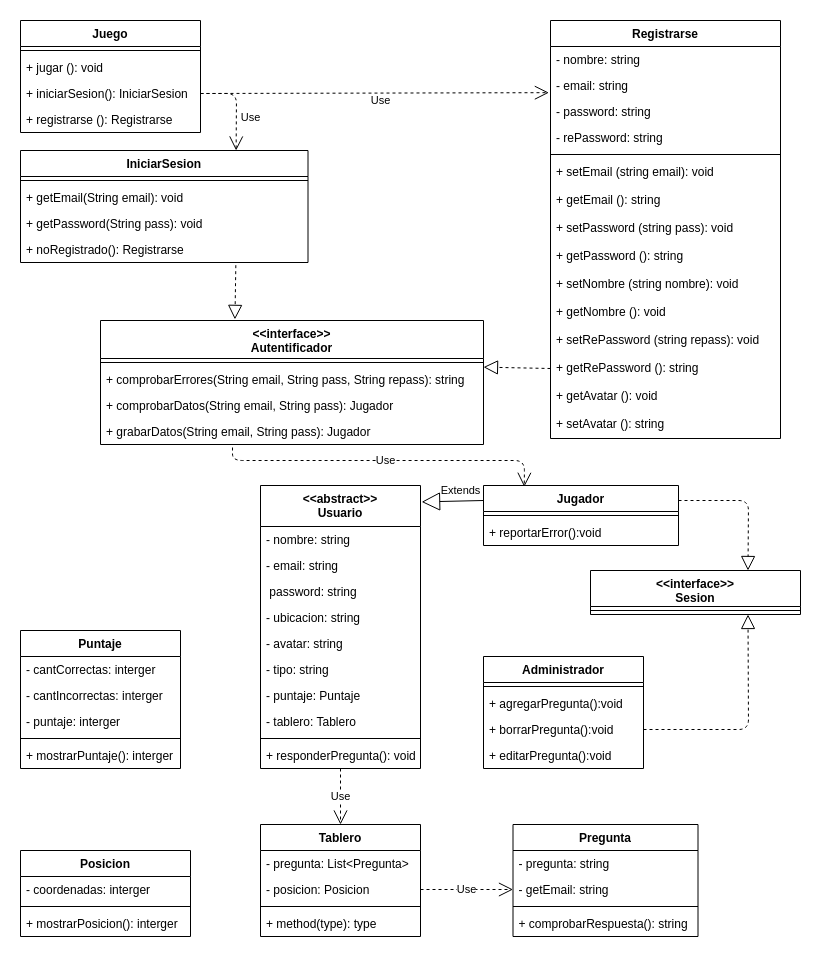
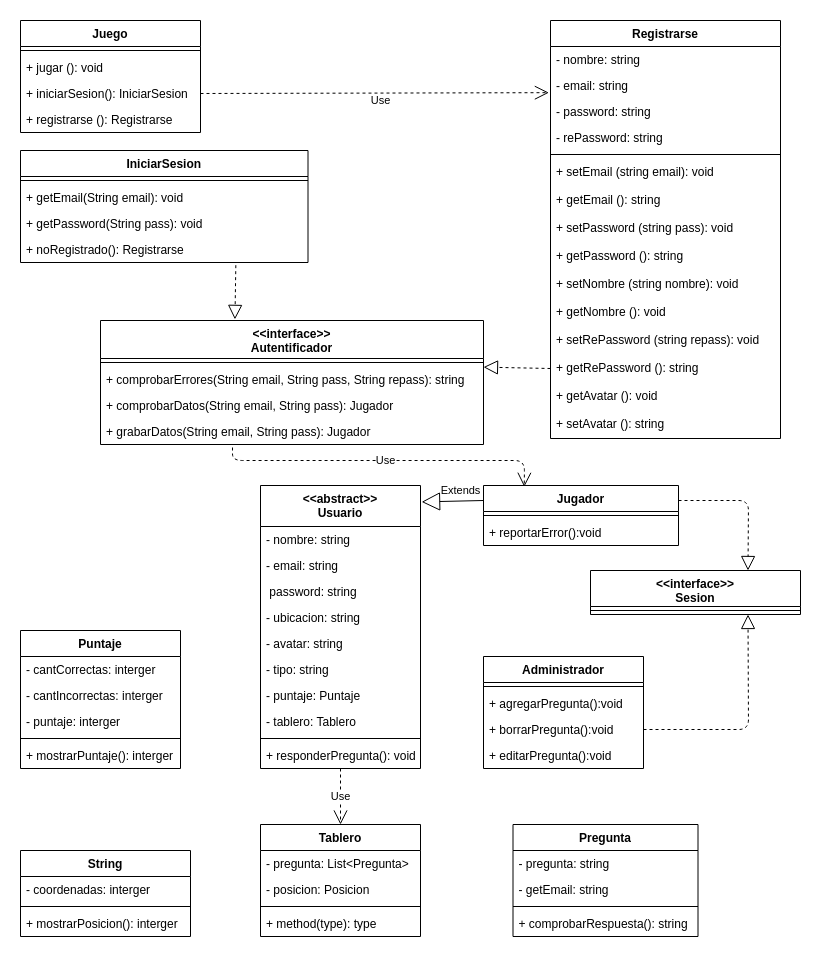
edge "+ iniciarSesion(): IniciarSesion" -> "IniciarSesion": removed, label "Use"
node "Posicion": label "Posicion" -> "String"
edge "- posicion: Posicion" -> "- getEmail: string": removed, label "Use"
